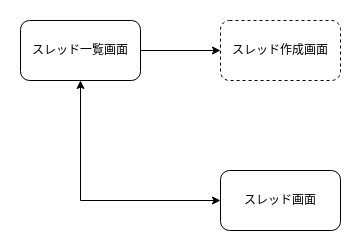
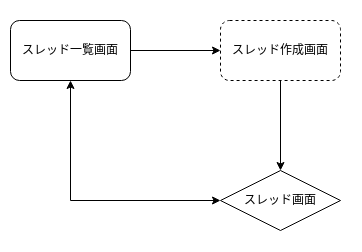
node "スレッド一覧画面": moved (81, 51) -> (71, 51)
edge "スレッド作成画面" -> "スレッド画面": added
node "スレッド画面": shape rounded rectangle -> diamond
